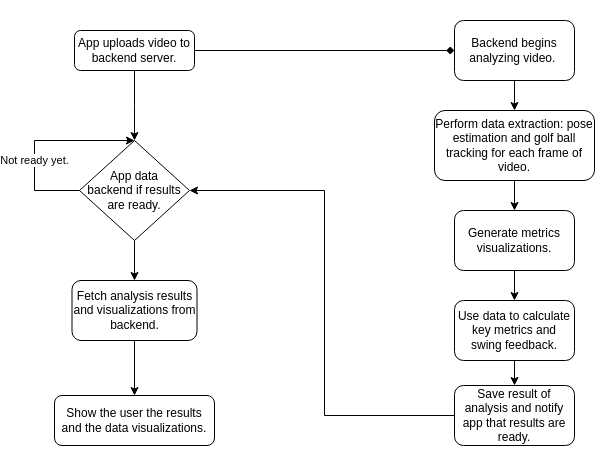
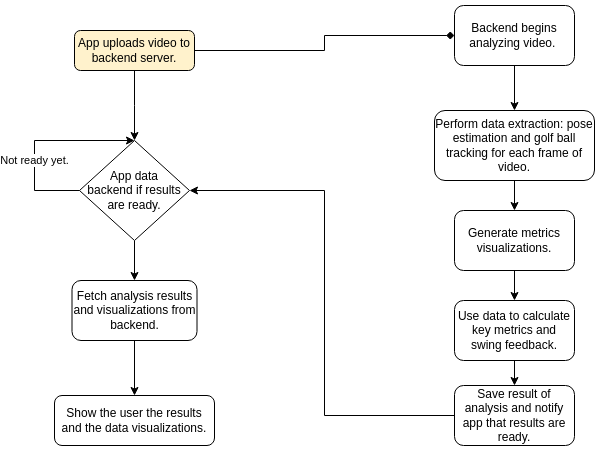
node "App uploads video to backend server.": fillcolor #ffffff -> #fff2cc
node "Backend begins analyzing video.": moved (515, 51) -> (515, 36)
